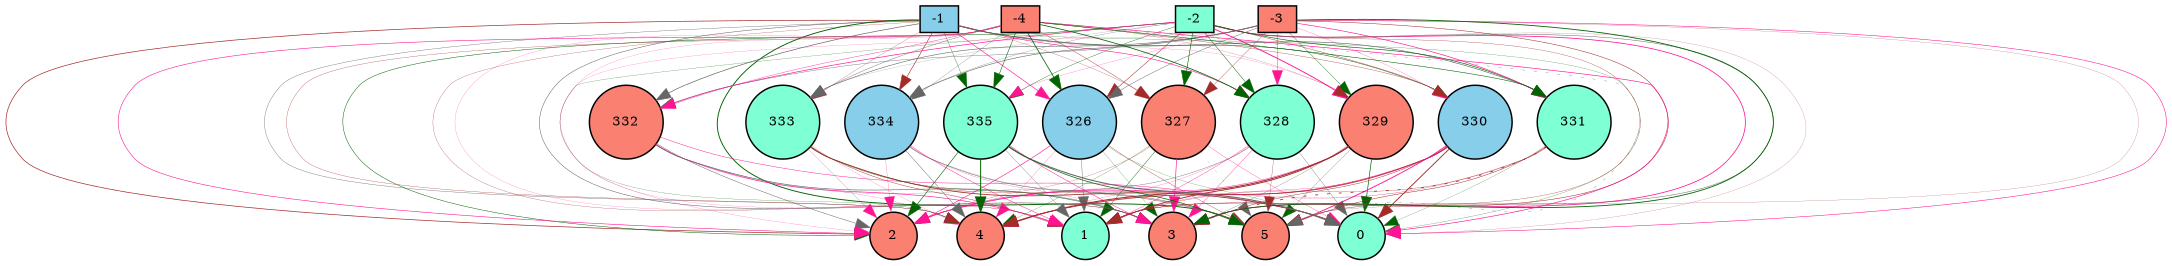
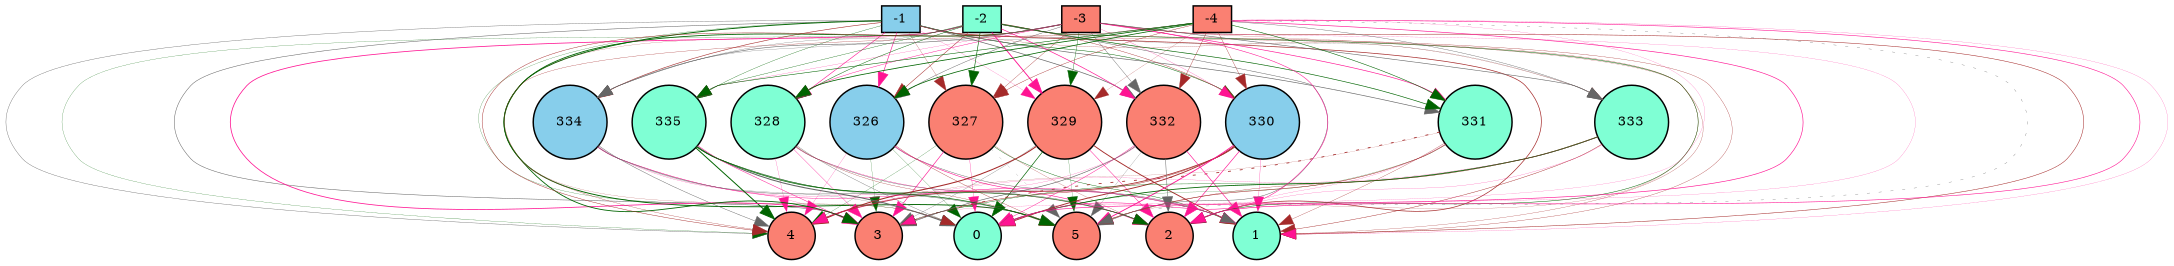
edge "-3" -> "4": added
edge "-4" -> "332": color deeppink -> brown
edge "333" -> "0": color brown -> darkgreen
